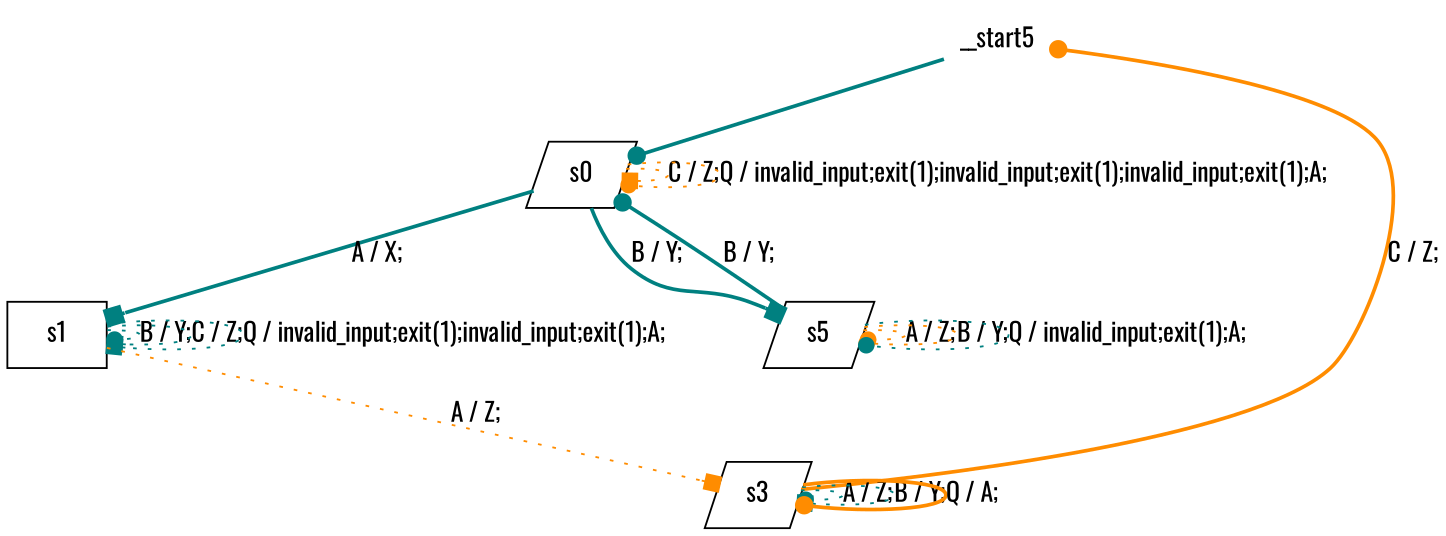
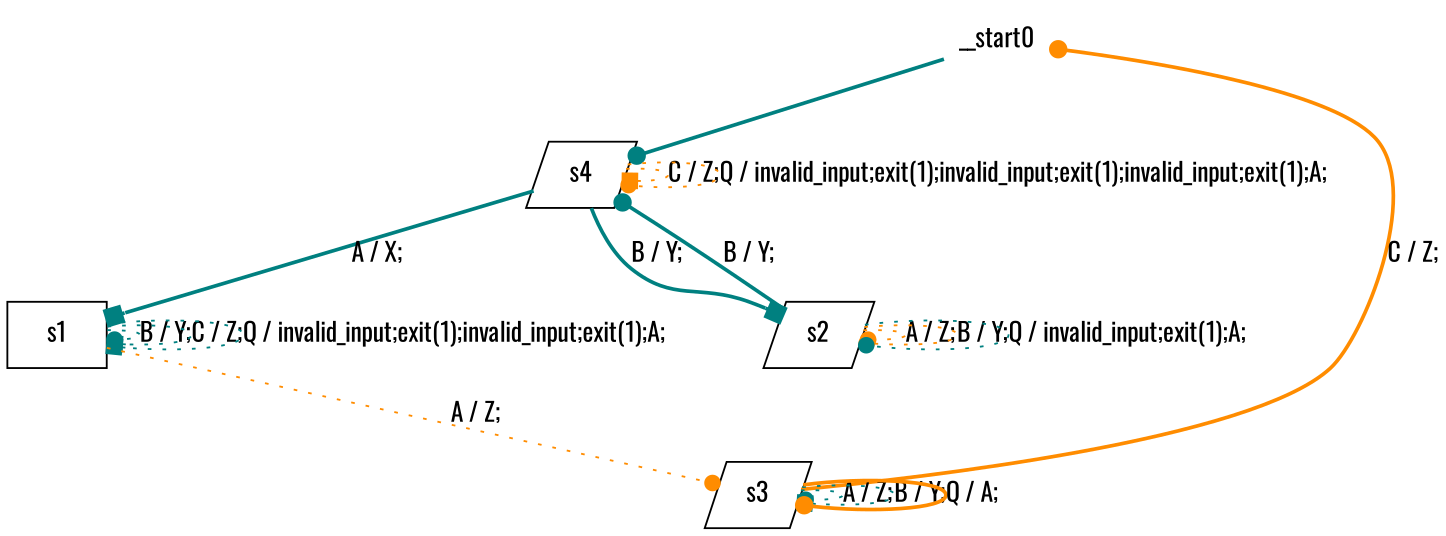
node "__start5": label "__start5" -> "__start0"
node "s0": label "s0" -> "s4"
node "s5": label "s5" -> "s2"
edge "s1" -> "s3": arrowhead box -> dot
